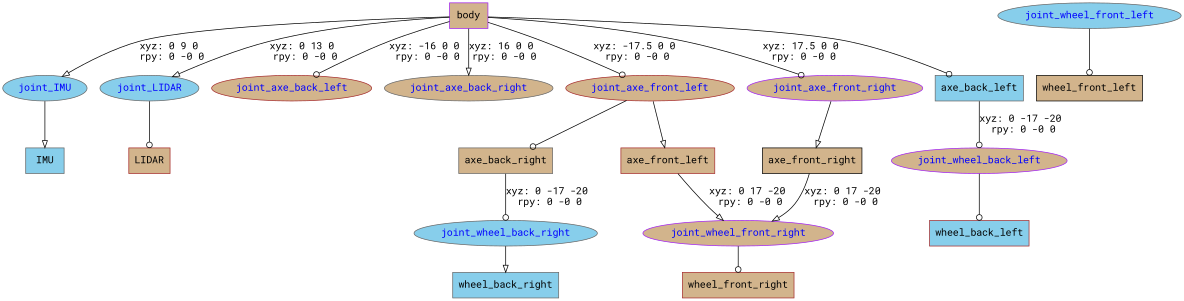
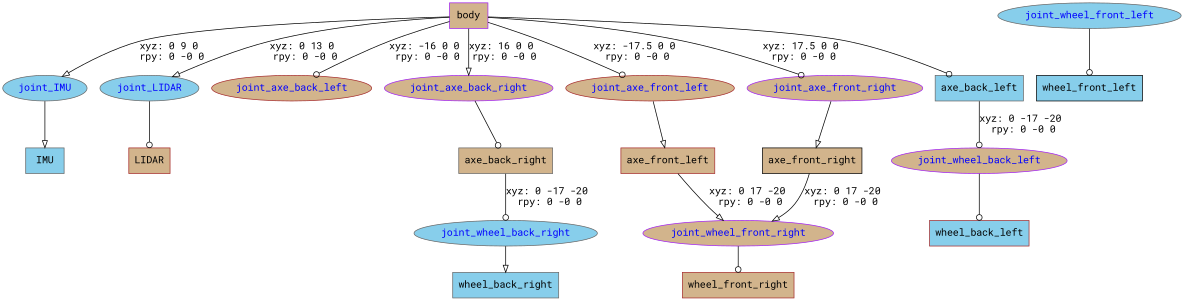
node "joint_axe_back_right": color gray40 -> purple
node "wheel_front_left": fillcolor tan -> skyblue
edge "joint_axe_front_left" -> "axe_back_right": now "joint_axe_back_right" -> "axe_back_right"
